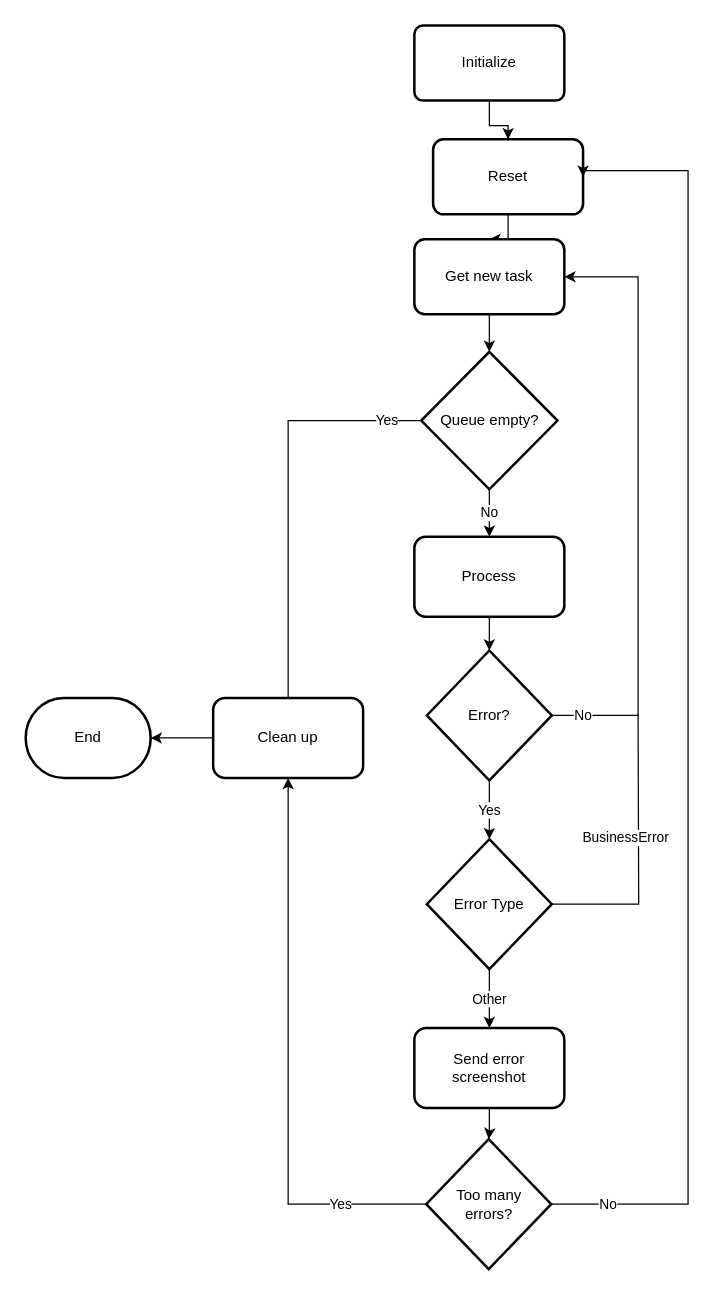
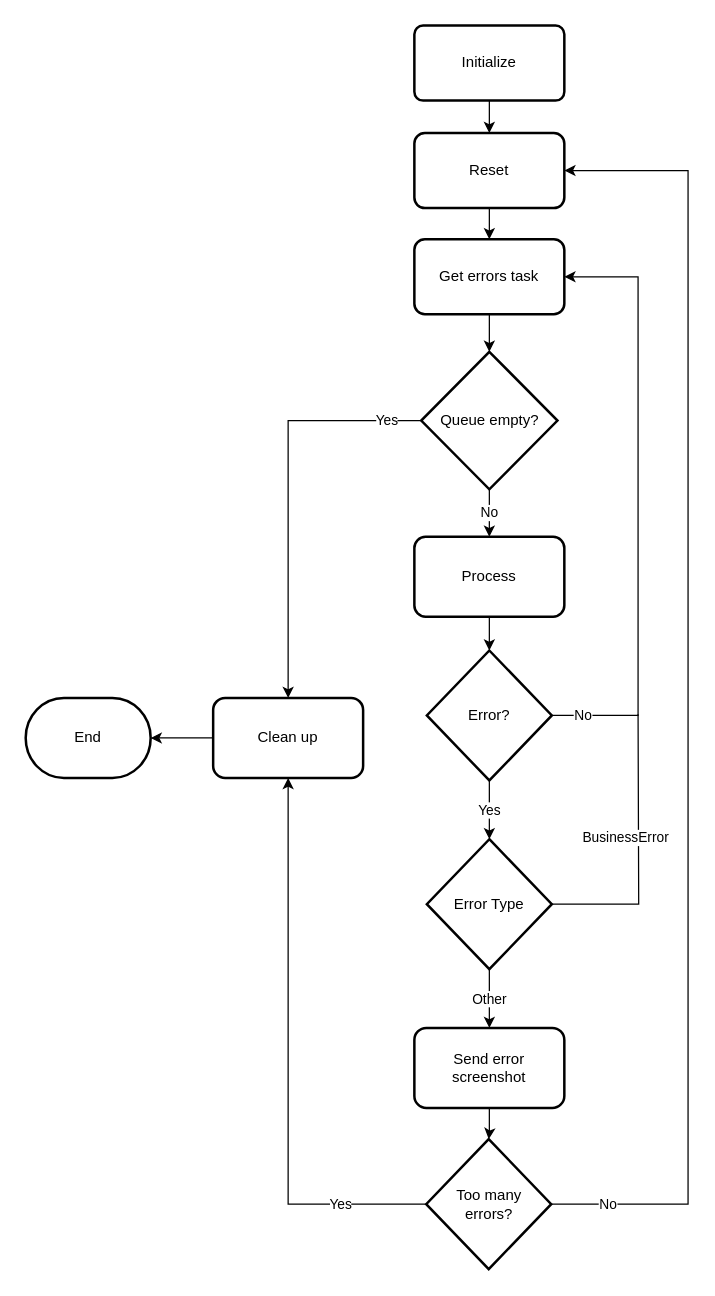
node "Reset": moved (508, 177) -> (489, 171)
node "Get new task": label "Get new task" -> "Get errors task"
edge "Queue empty?" -- "Clean up": arrowhead none -> classic
